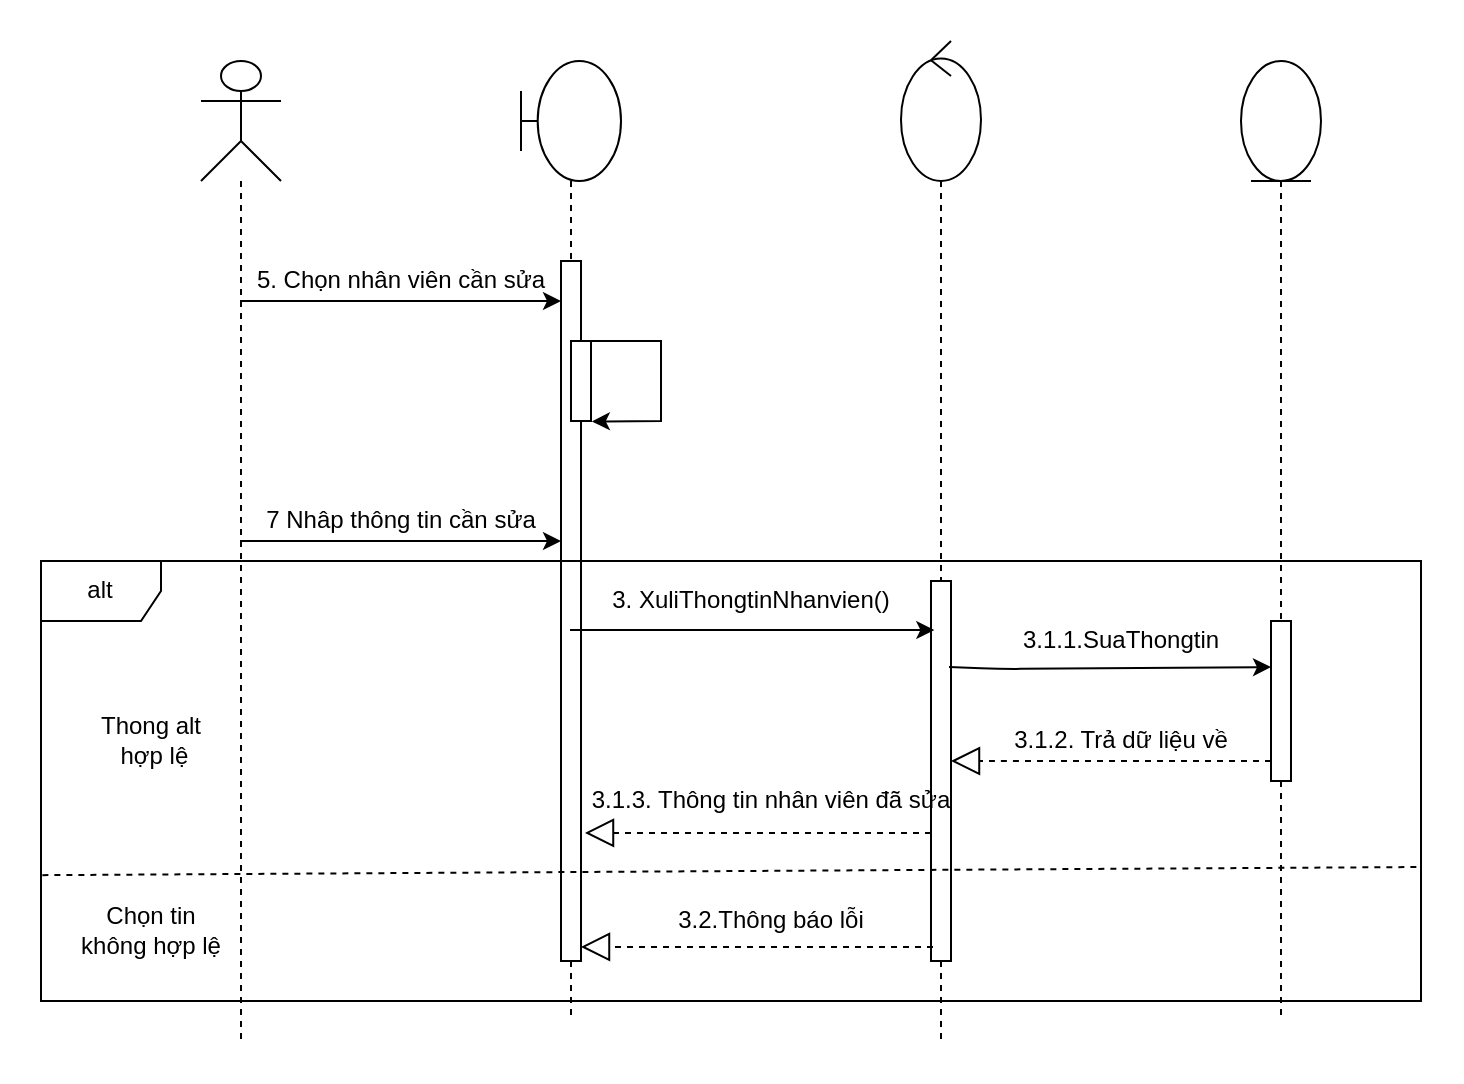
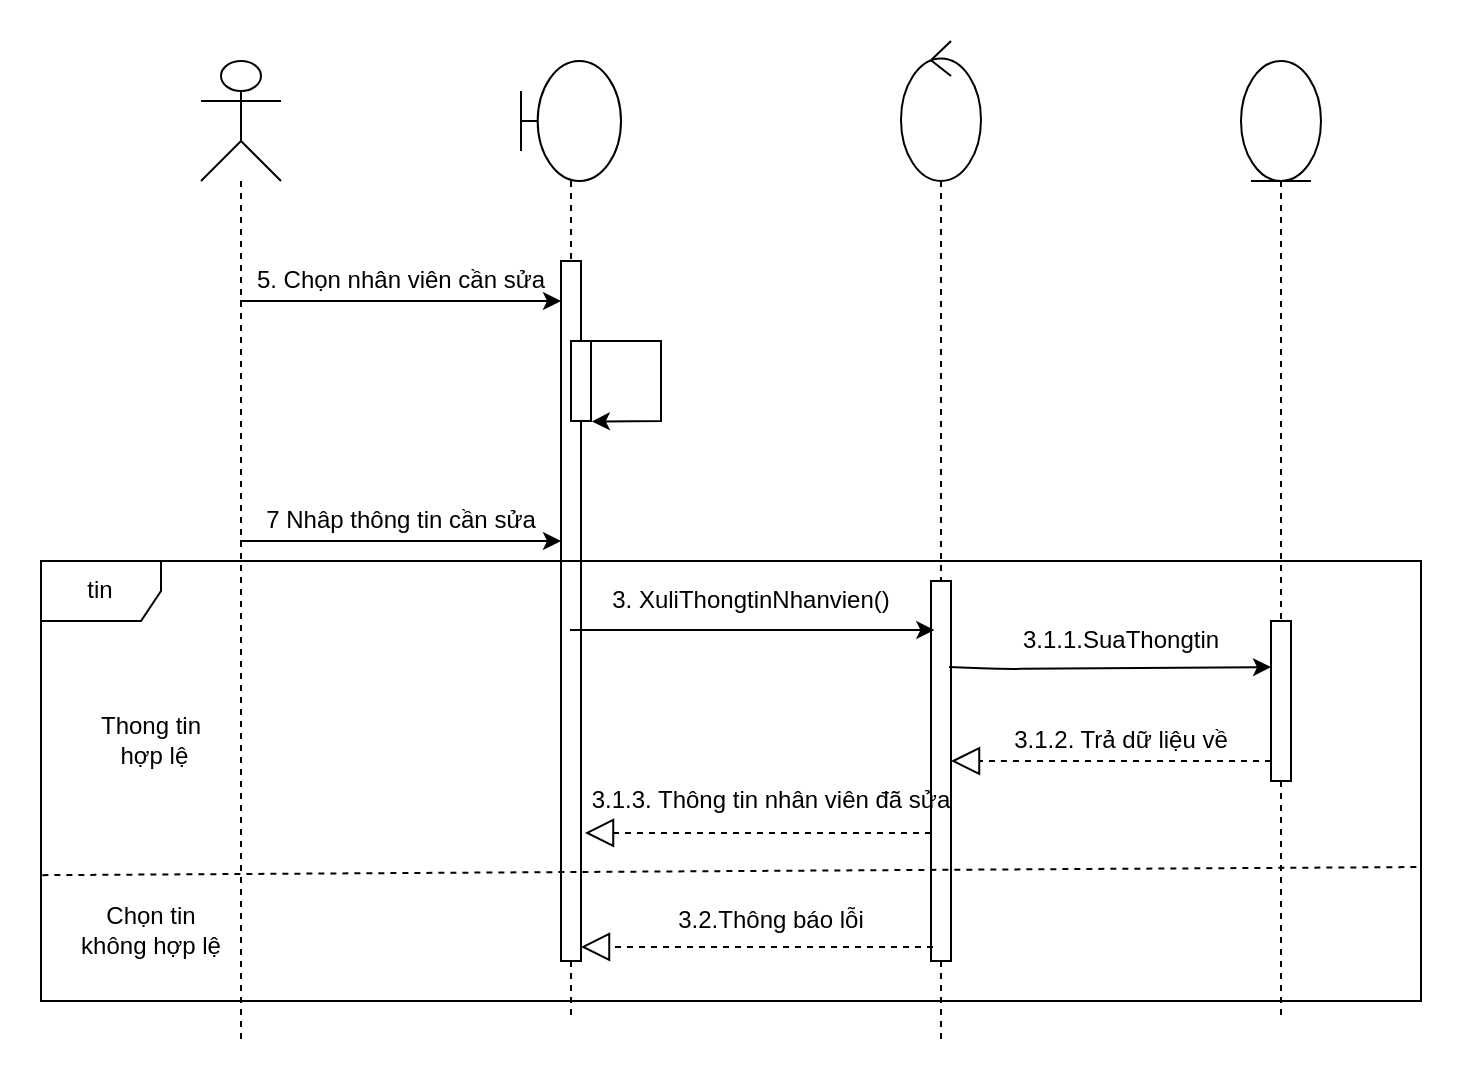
node "alt": label "alt" -> "tin"
node "Thong alt hợp lệ": label "Thong alt hợp lệ" -> "Thong tin hợp lệ"
